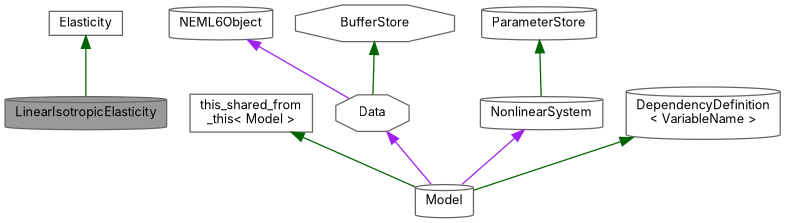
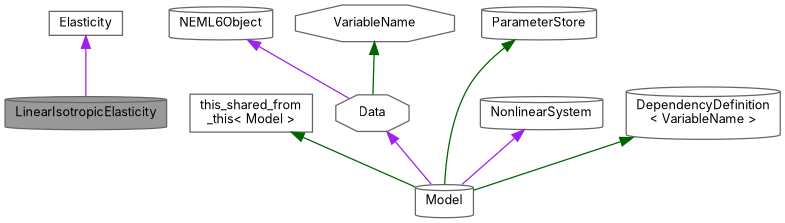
node "BufferStore": label "BufferStore" -> "VariableName"
edge "LinearIsotropicElasticity" -> "Elasticity": color darkgreen -> purple
edge "NonlinearSystem" -> "ParameterStore": now "Model" -> "ParameterStore"
